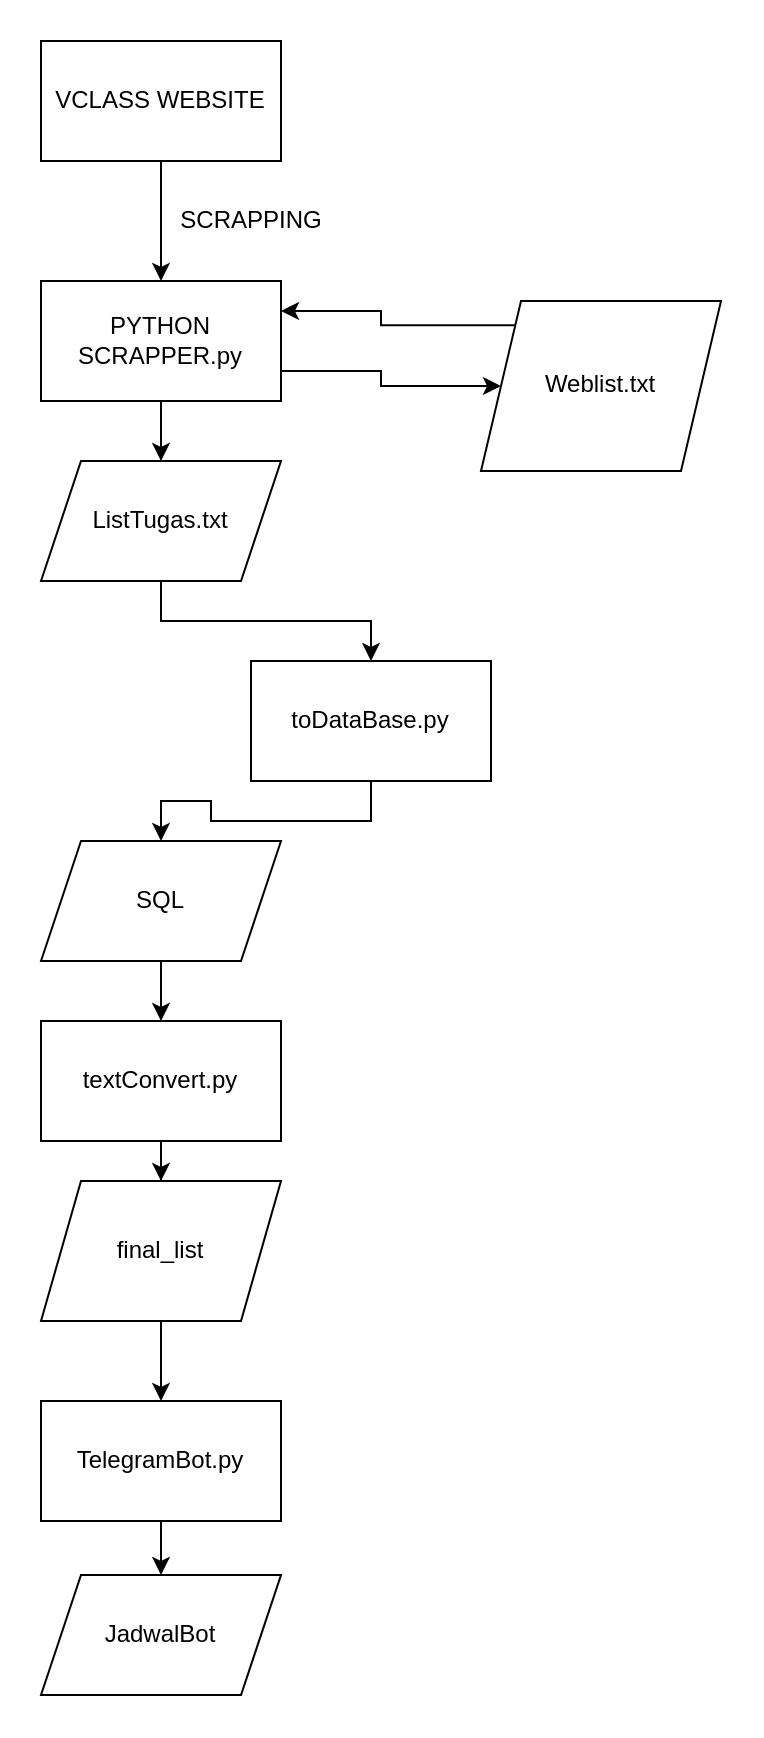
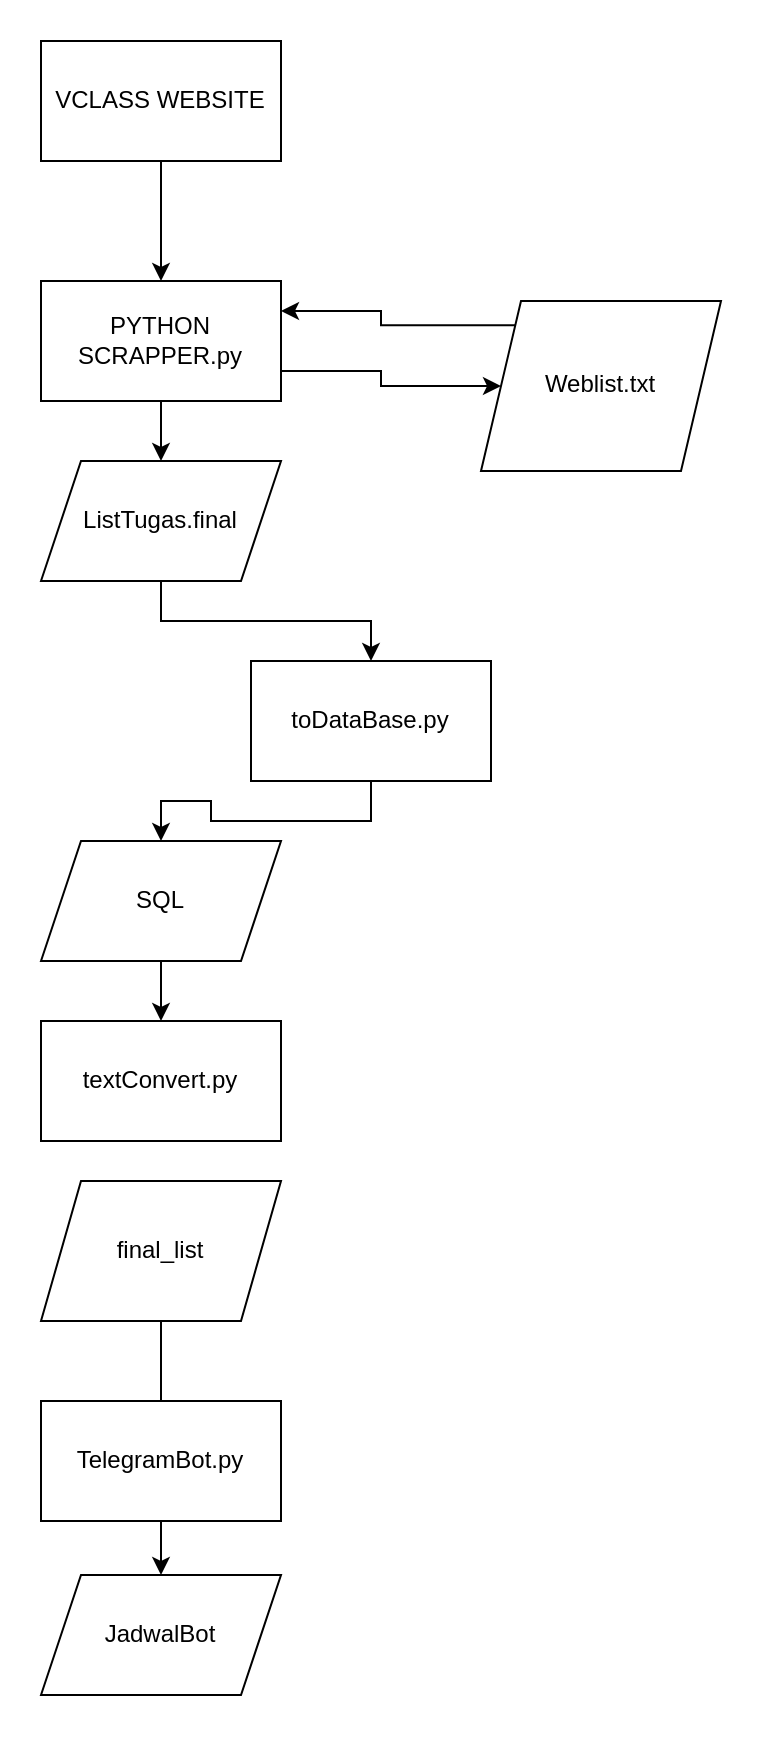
node "SCRAPPING": removed
node "ListTugas.txt": label "ListTugas.txt" -> "ListTugas.final"
edge "textConvert.py" -> "final_list": removed
edge "final_list" -> "TelegramBot.py": arrowhead classic -> none
